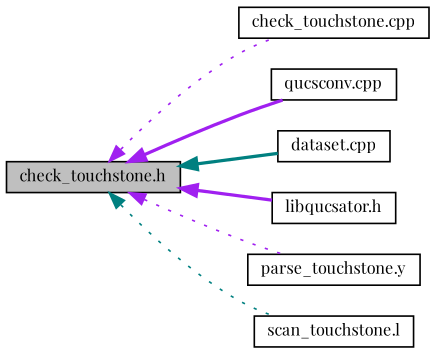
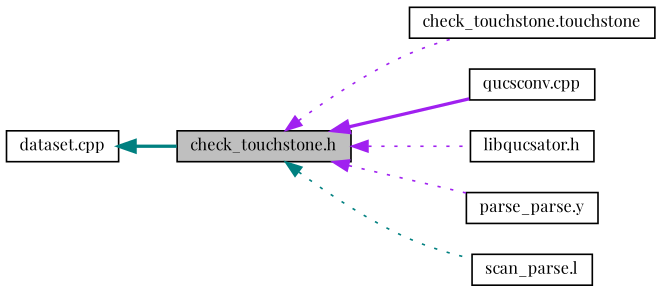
node "check_touchstone.cpp": label "check_touchstone.cpp" -> "check_touchstone.touchstone"
edge "dataset.cpp" -> "check_touchstone.h": reversed
edge "libqucsator.h" -> "check_touchstone.h": style bold -> dotted
node "parse_touchstone.y": label "parse_touchstone.y" -> "parse_parse.y"
node "scan_touchstone.l": label "scan_touchstone.l" -> "scan_parse.l"
